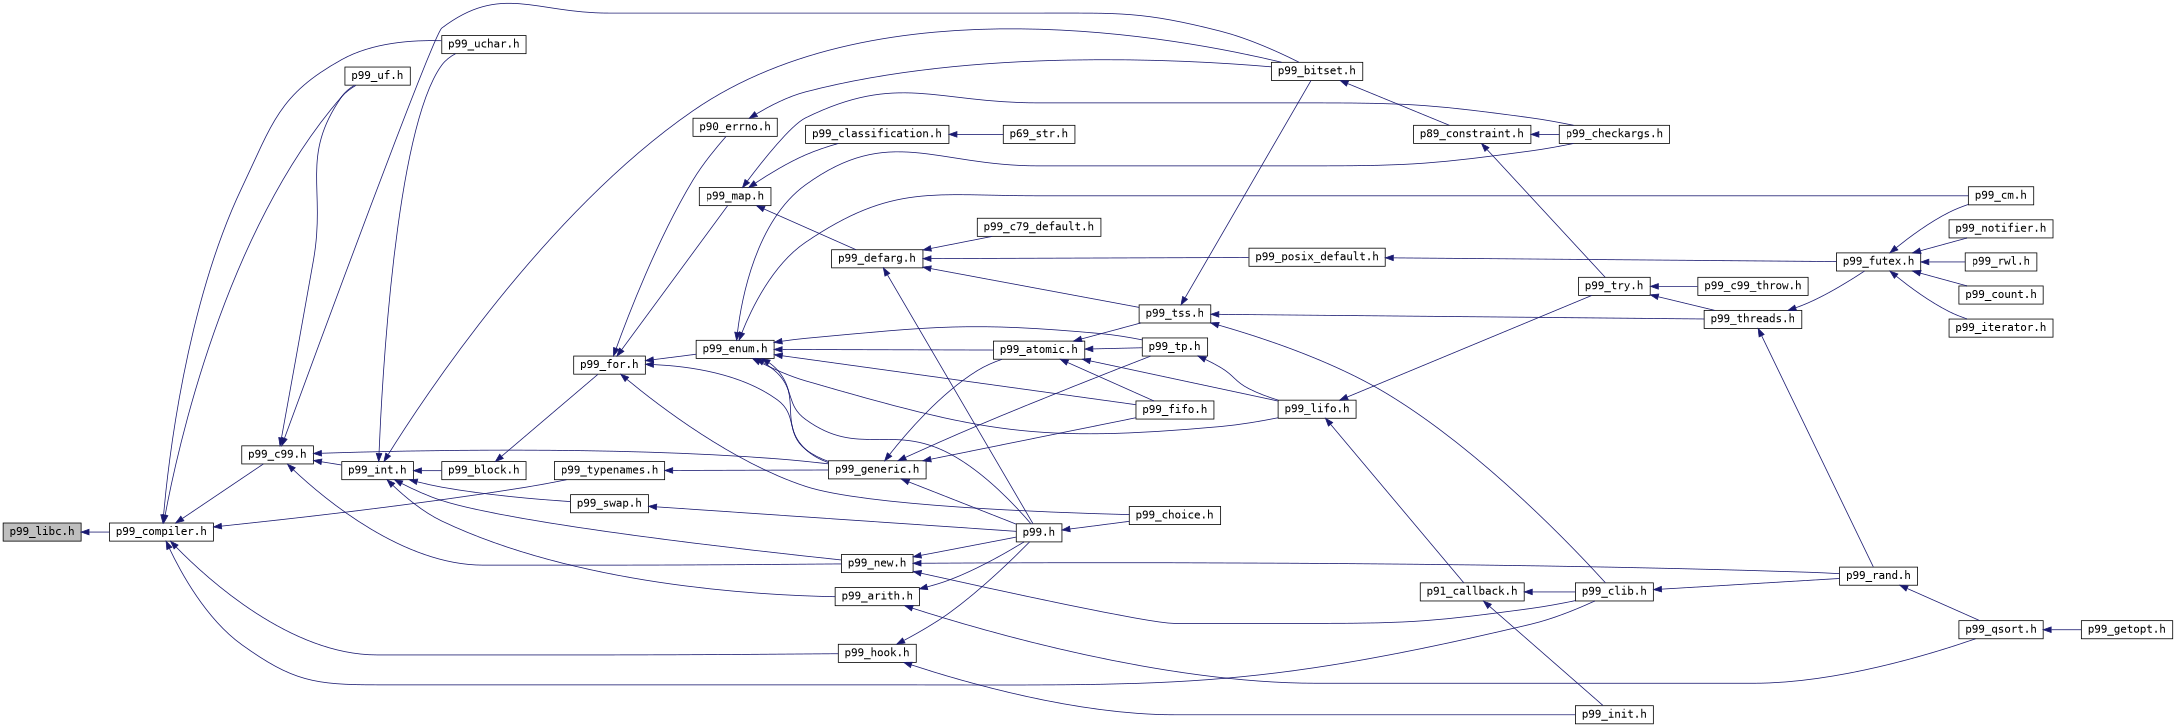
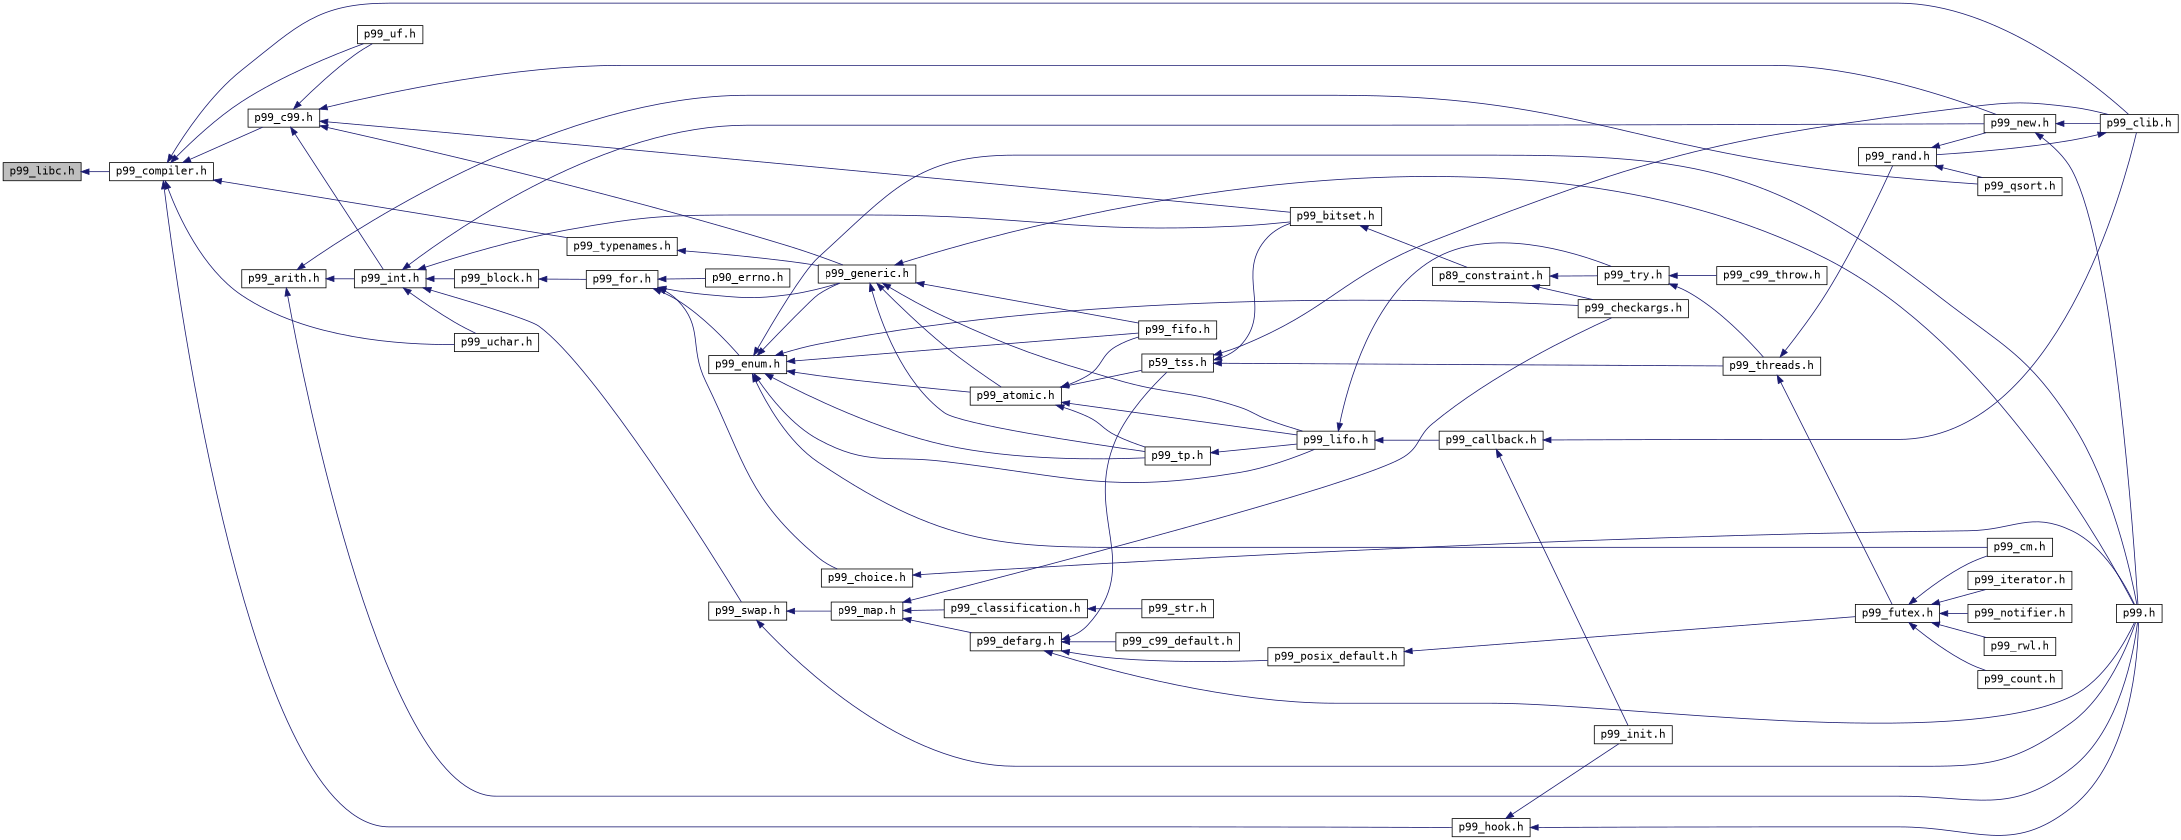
edge "p99_bitset.h" -> "p90_errno.h": removed
node "p69_str.h": label "p69_str.h" -> "p99_str.h"
node "p99_c79_default.h": label "p99_c79_default.h" -> "p99_c99_default.h"
edge "p99_map.h" -> "p99_for.h": now "p99_map.h" -> "p99_swap.h"
node "p99_tss.h": label "p99_tss.h" -> "p59_tss.h"
edge "p99_lifo.h" -> "p99_generic.h": added
edge "p99_choice.h" -> "p99.h": reversed
edge "p99_rand.h" -> "p99_new.h": reversed
edge "p99_arith.h" -> "p99_int.h": reversed
node "p91_callback.h": label "p91_callback.h" -> "p99_callback.h"
node "p99_getopt.h": removed
